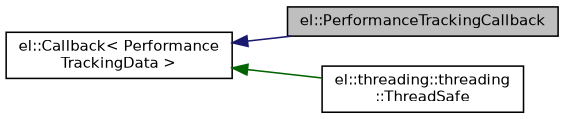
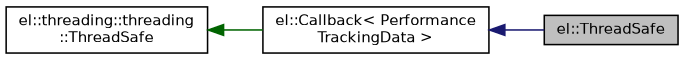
node "el::PerformanceTrackingCallback": label "el::PerformanceTrackingCallback" -> "el::ThreadSafe"
edge "el::threading::threading ::ThreadSafe" -> "el::Callback< Performance TrackingData >": reversed
